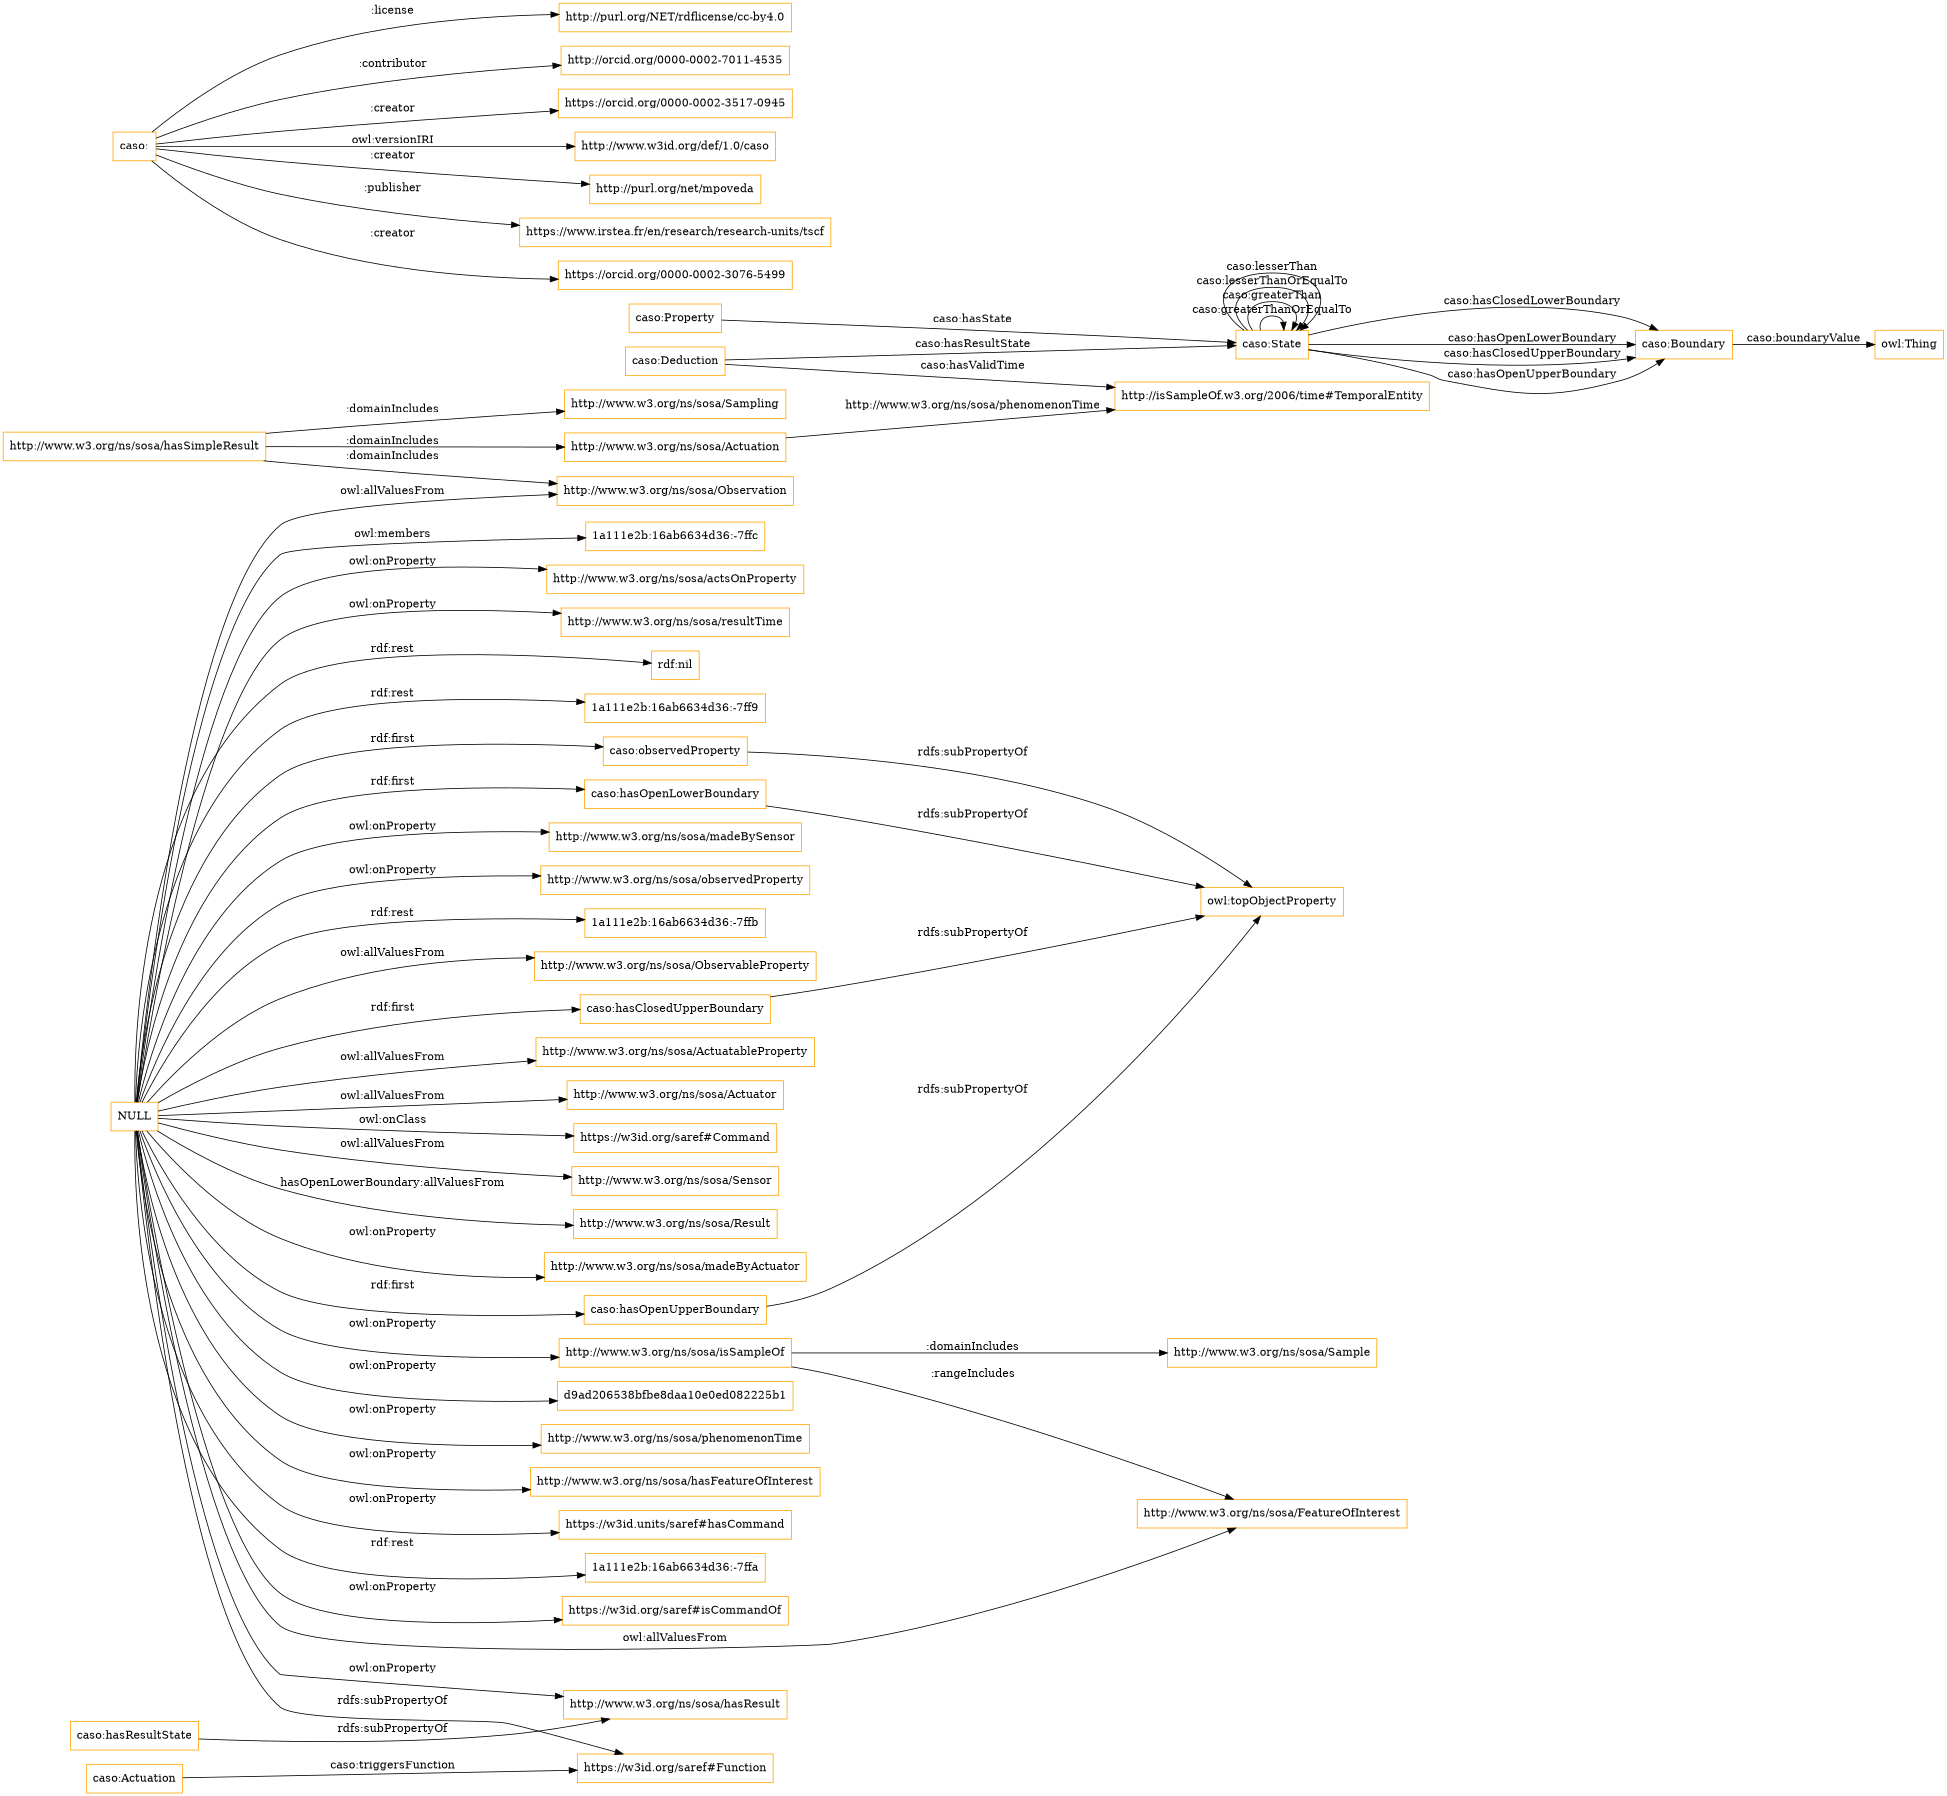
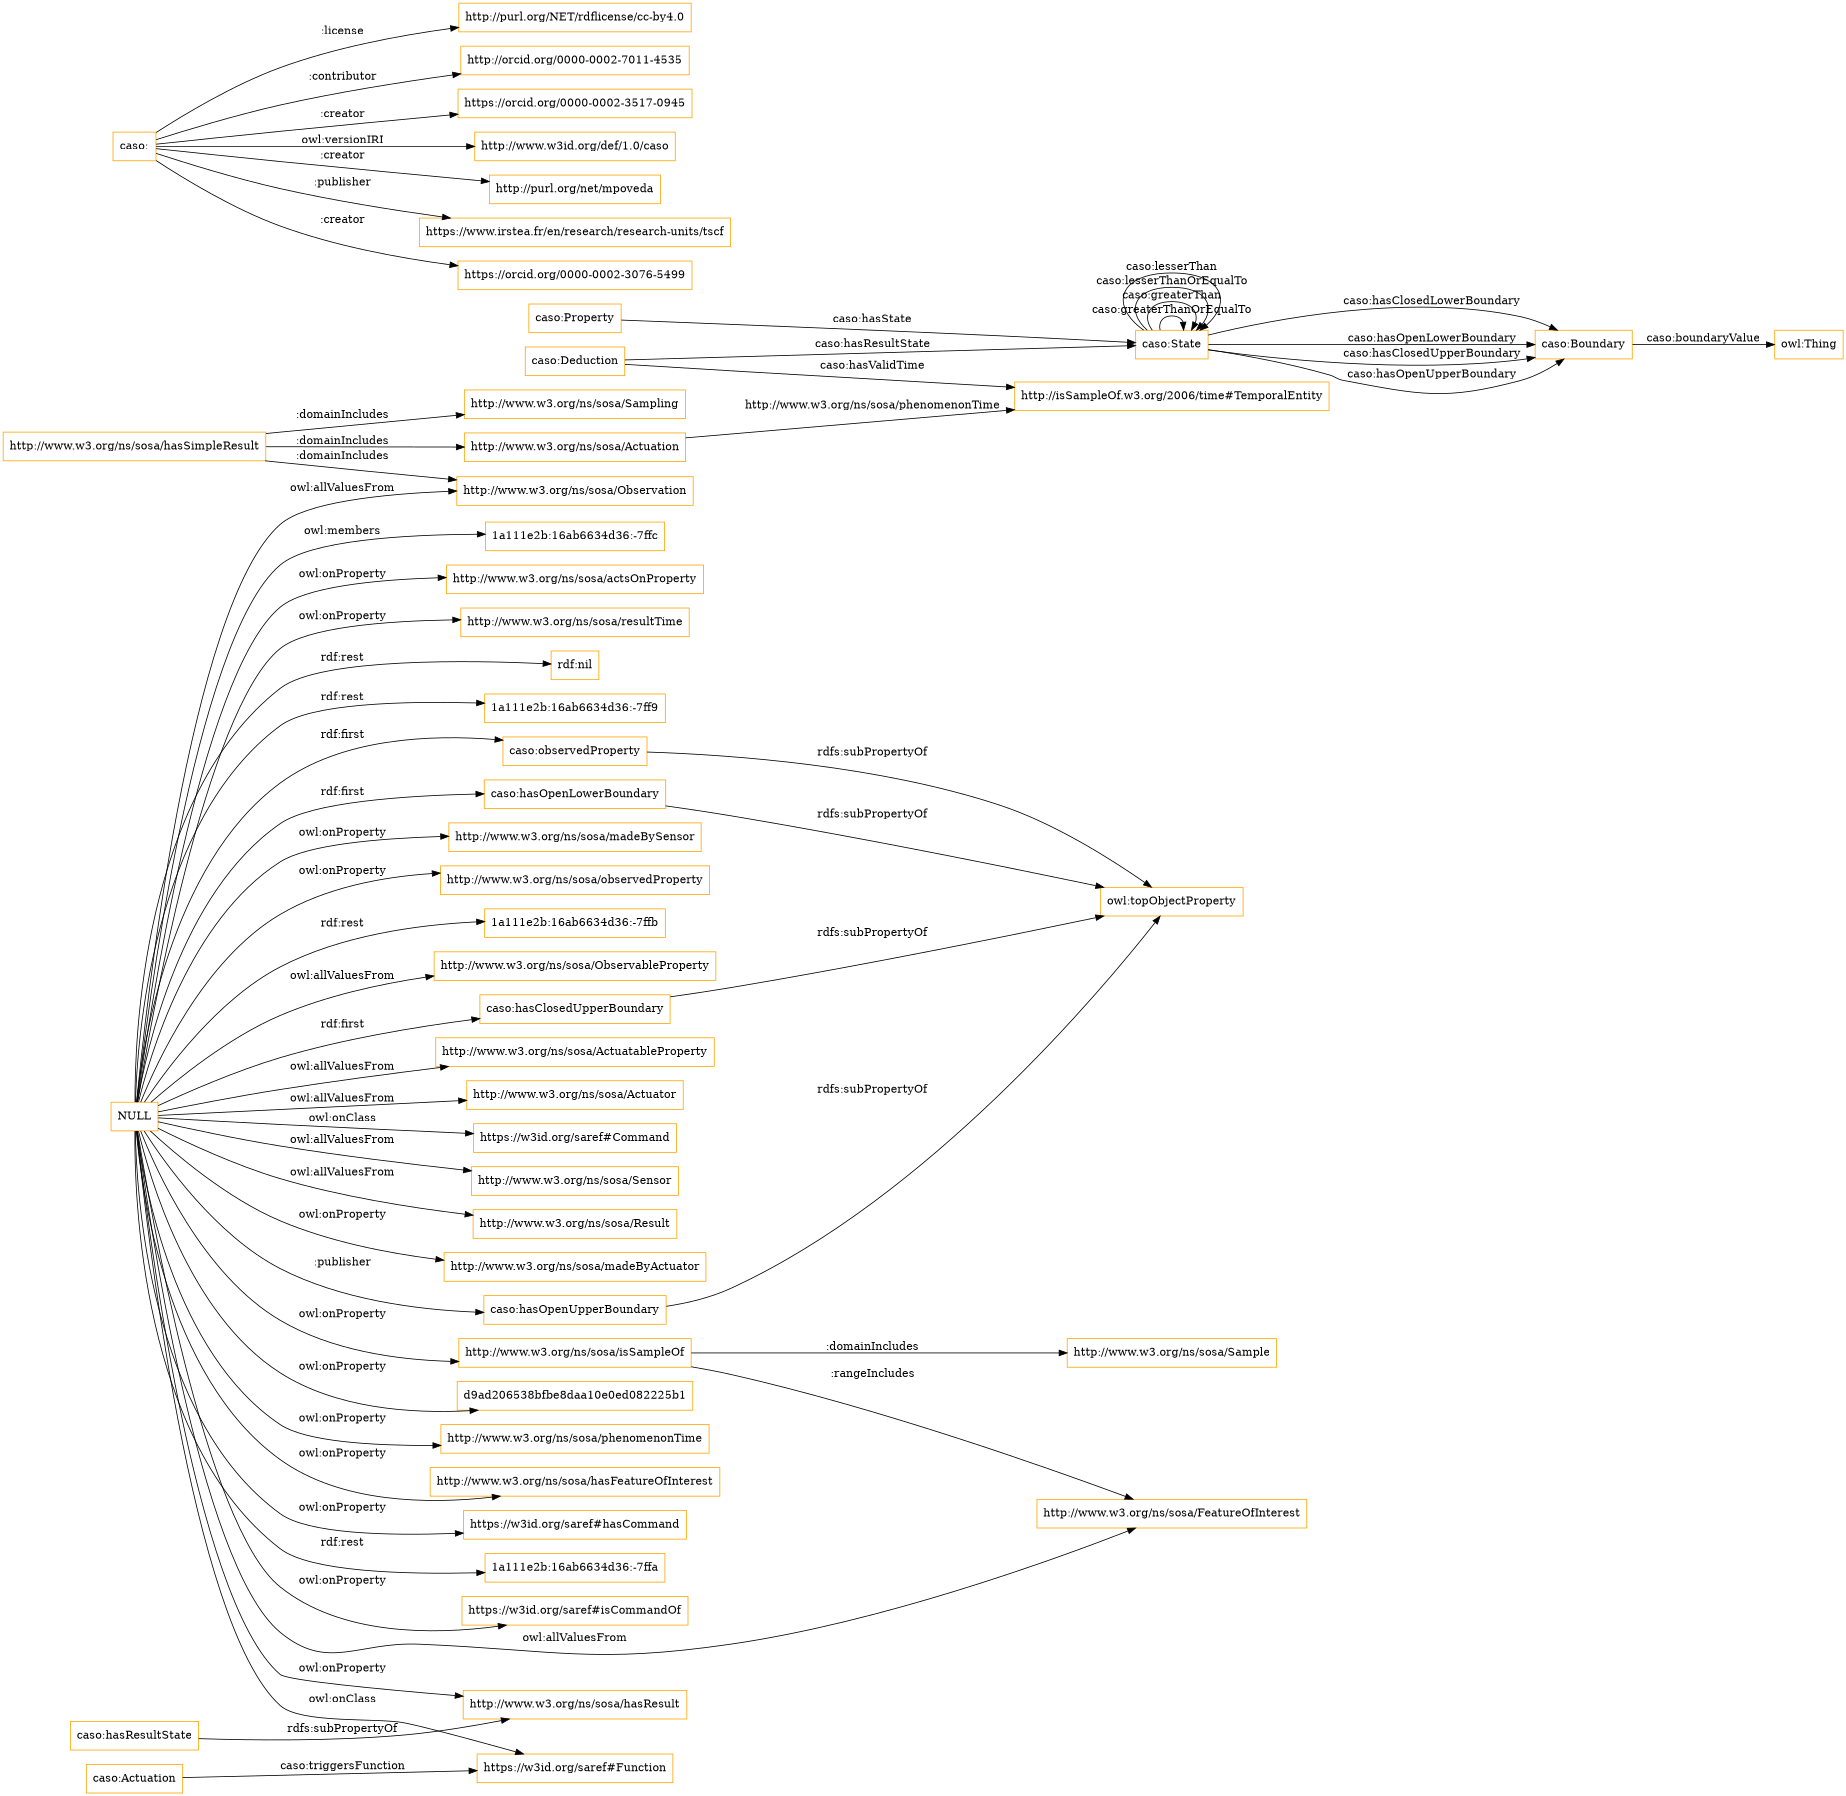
edge "NULL" -> "http://www.w3.org/ns/sosa/Result": label "hasOpenLowerBoundary:allValuesFrom" -> "owl:allValuesFrom"
edge "NULL" -> "caso:hasOpenUpperBoundary": label "rdf:first" -> ":publisher"
node "https://w3id.units/saref#hasCommand": label "https://w3id.units/saref#hasCommand" -> "https://w3id.org/saref#hasCommand"
edge "NULL" -> "https://w3id.org/saref#Function": label "rdfs:subPropertyOf" -> "owl:onClass"
